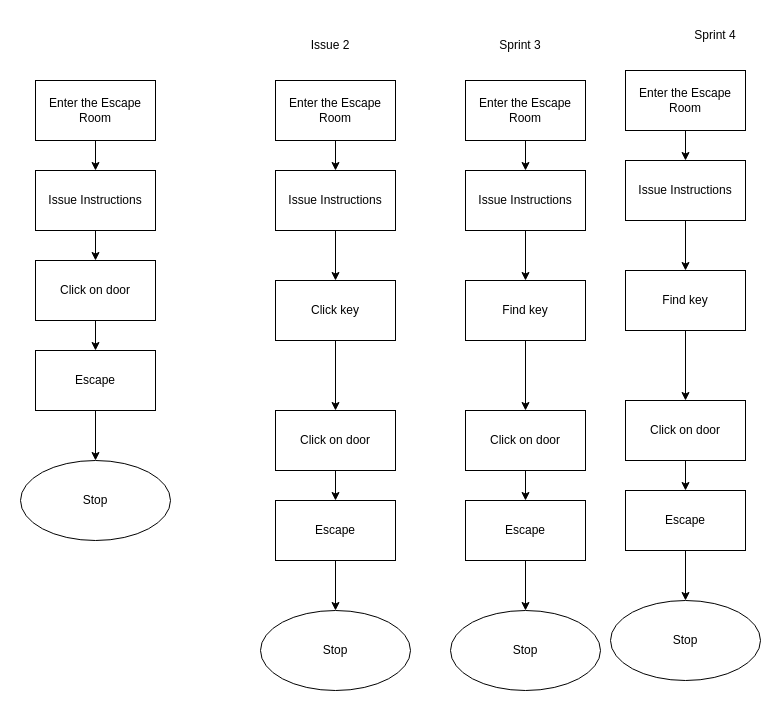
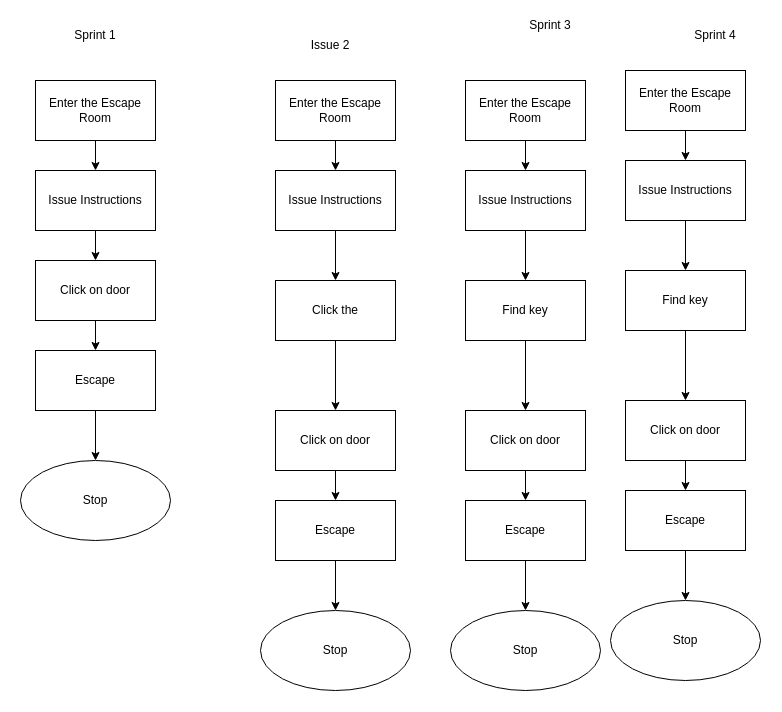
node "Sprint 1": added
node "Sprint 3": moved (521, 46) -> (551, 26)
node "Click key": label "Click key" -> "Click the"
